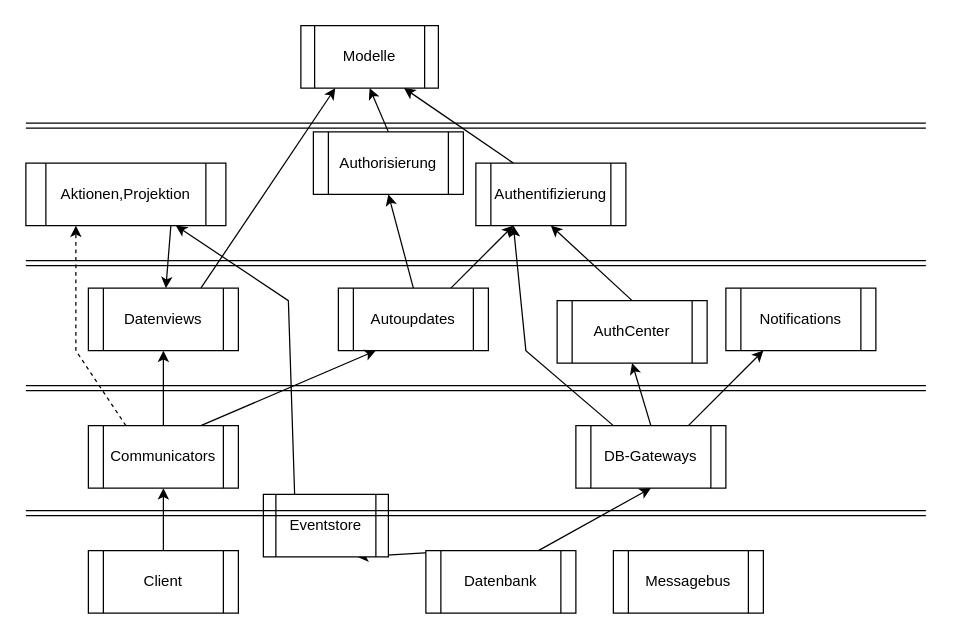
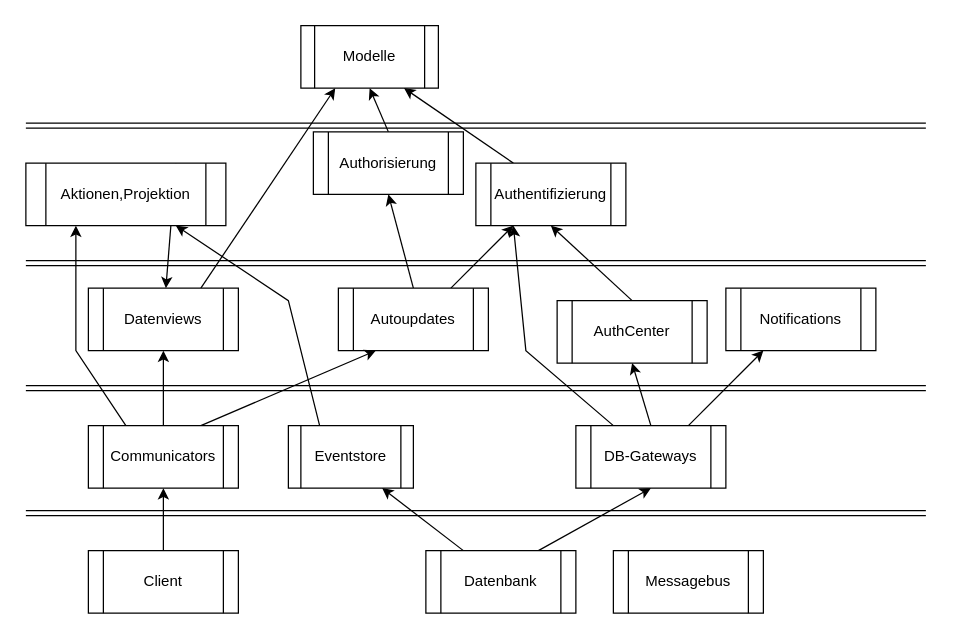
edge "Communicators" -> "Aktionen,Projektion": style dashed -> solid
node "Eventstore": moved (326, 526) -> (351, 457)
